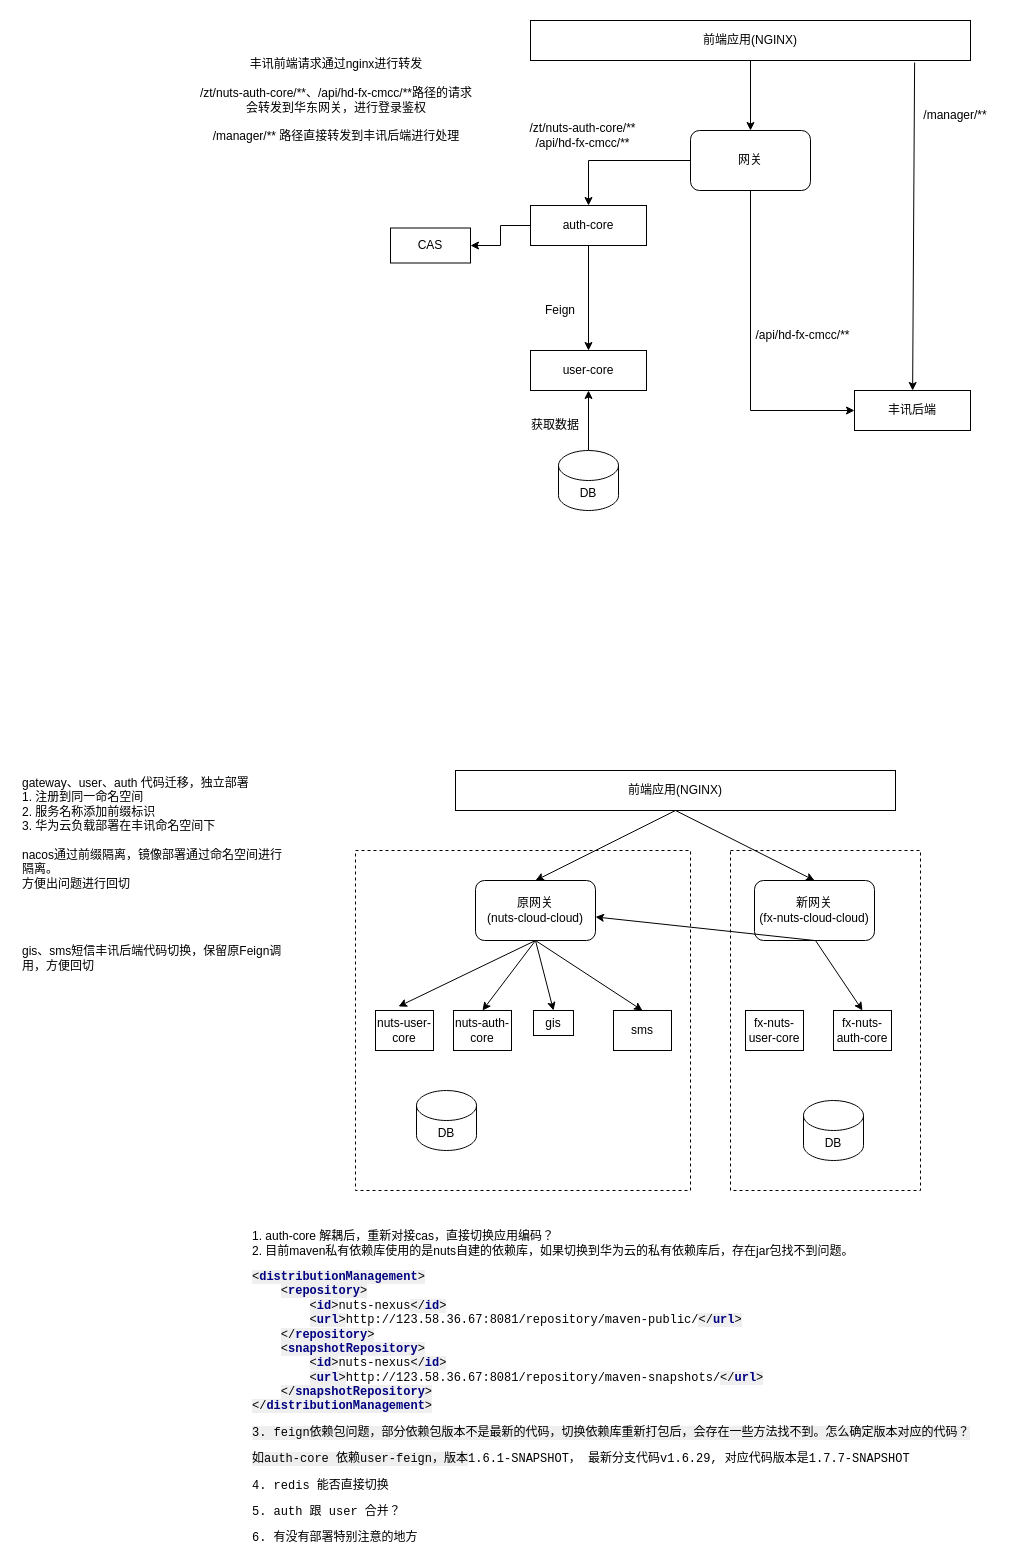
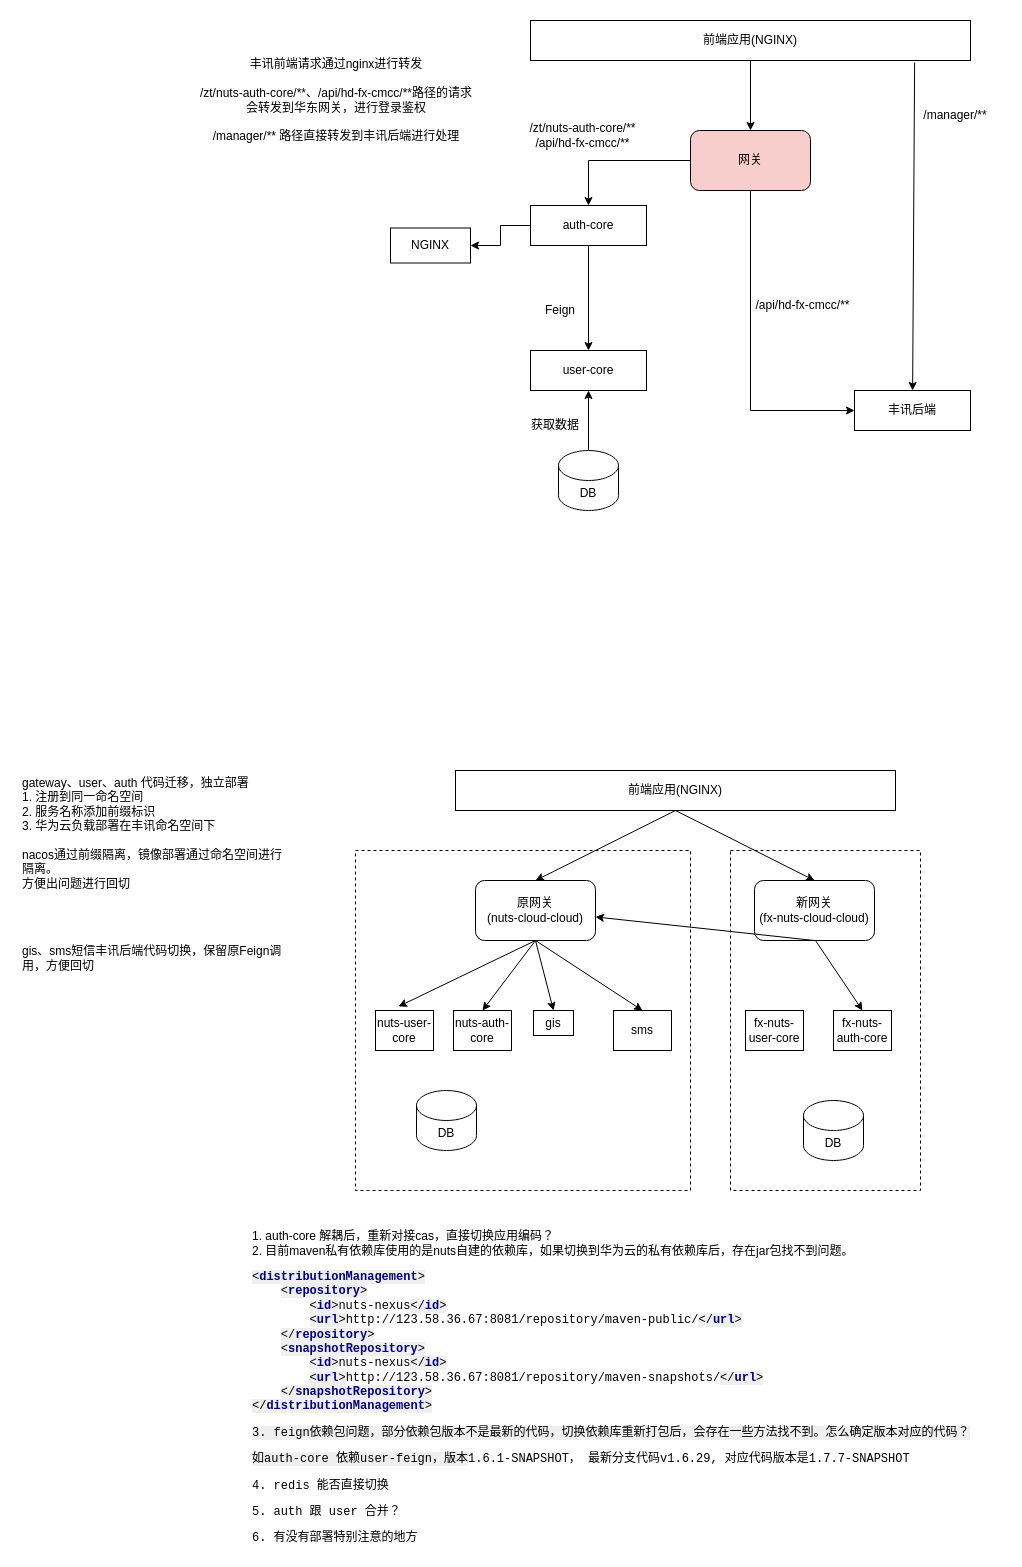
node "网关": fillcolor #ffffff -> #f8cecc
node "CAS": label "CAS" -> "NGINX"
node "/api/hd-fx-cmcc/**": moved (803, 336) -> (803, 306)
